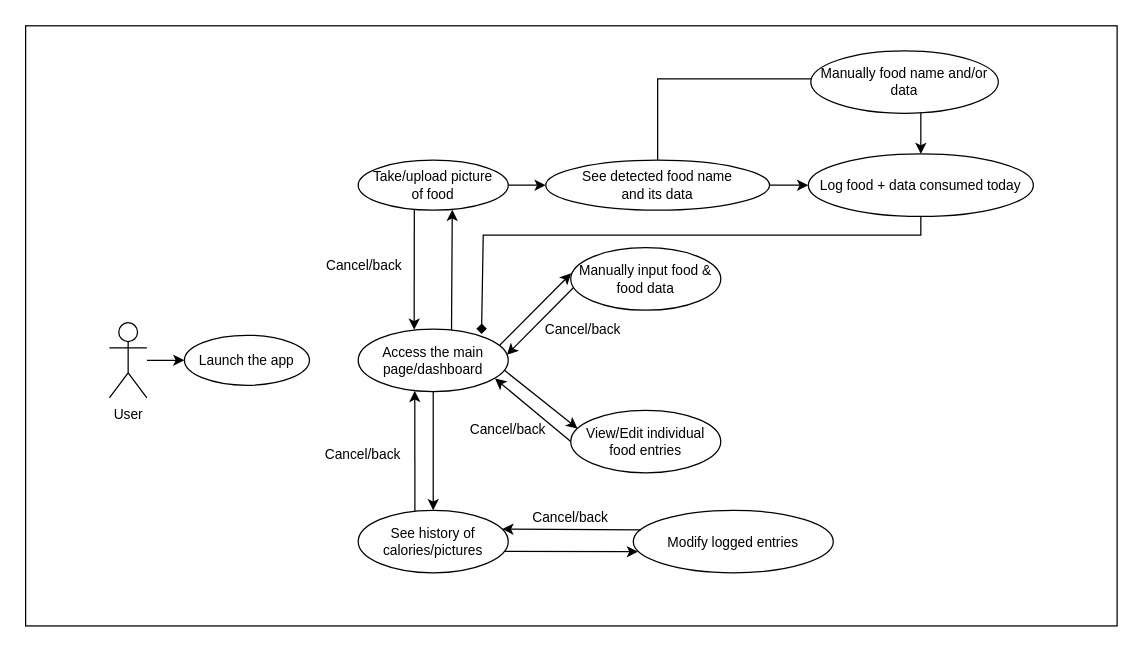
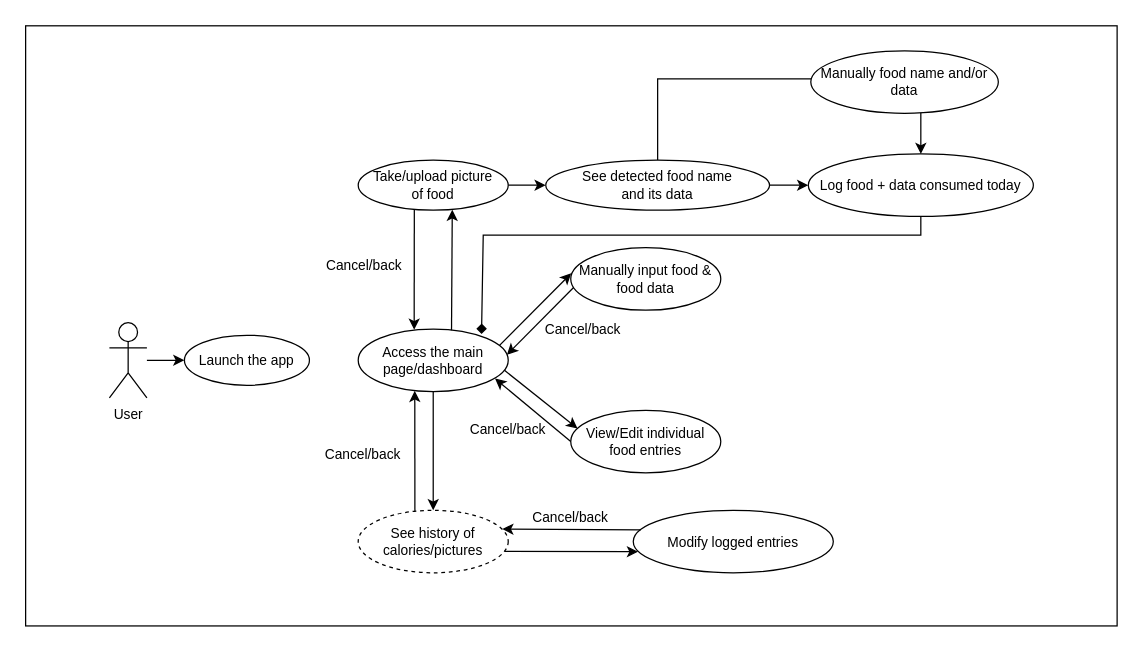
node "See history of calories/pictures": style solid -> dashed
